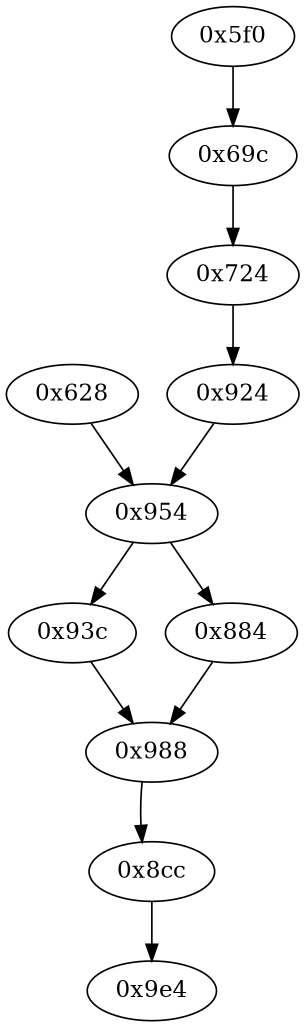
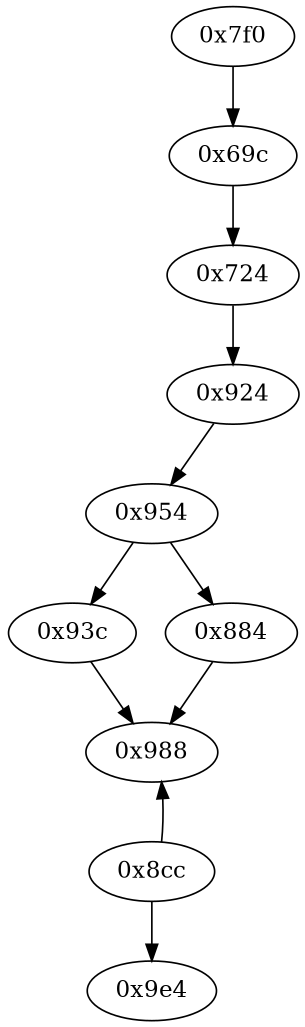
node "0x5f0": label "0x5f0" -> "0x7f0"
node "0x628": removed
edge "0x988" -> "0x8cc": reversed
